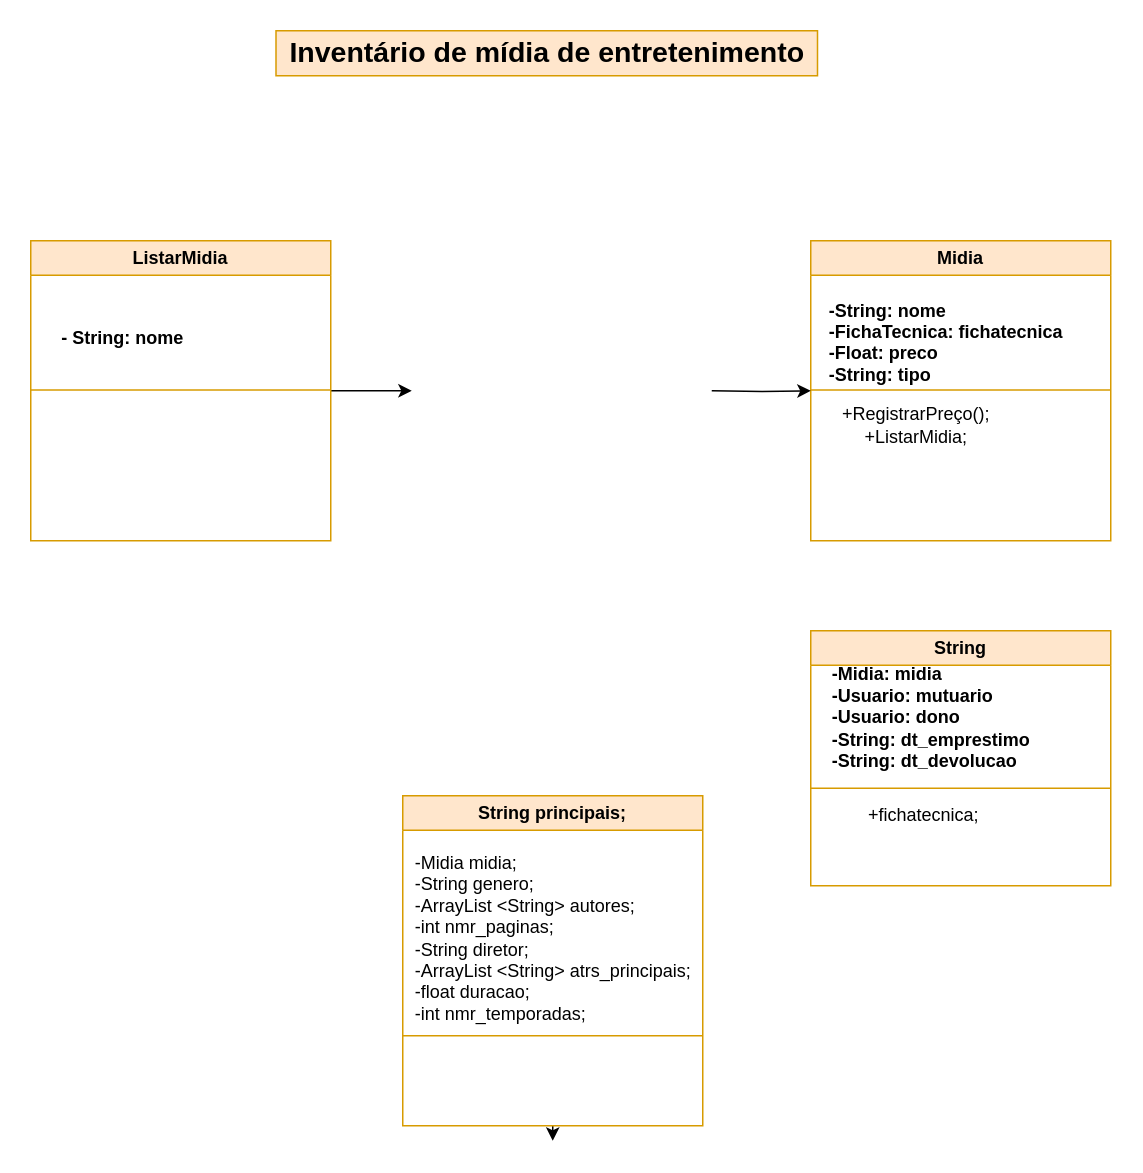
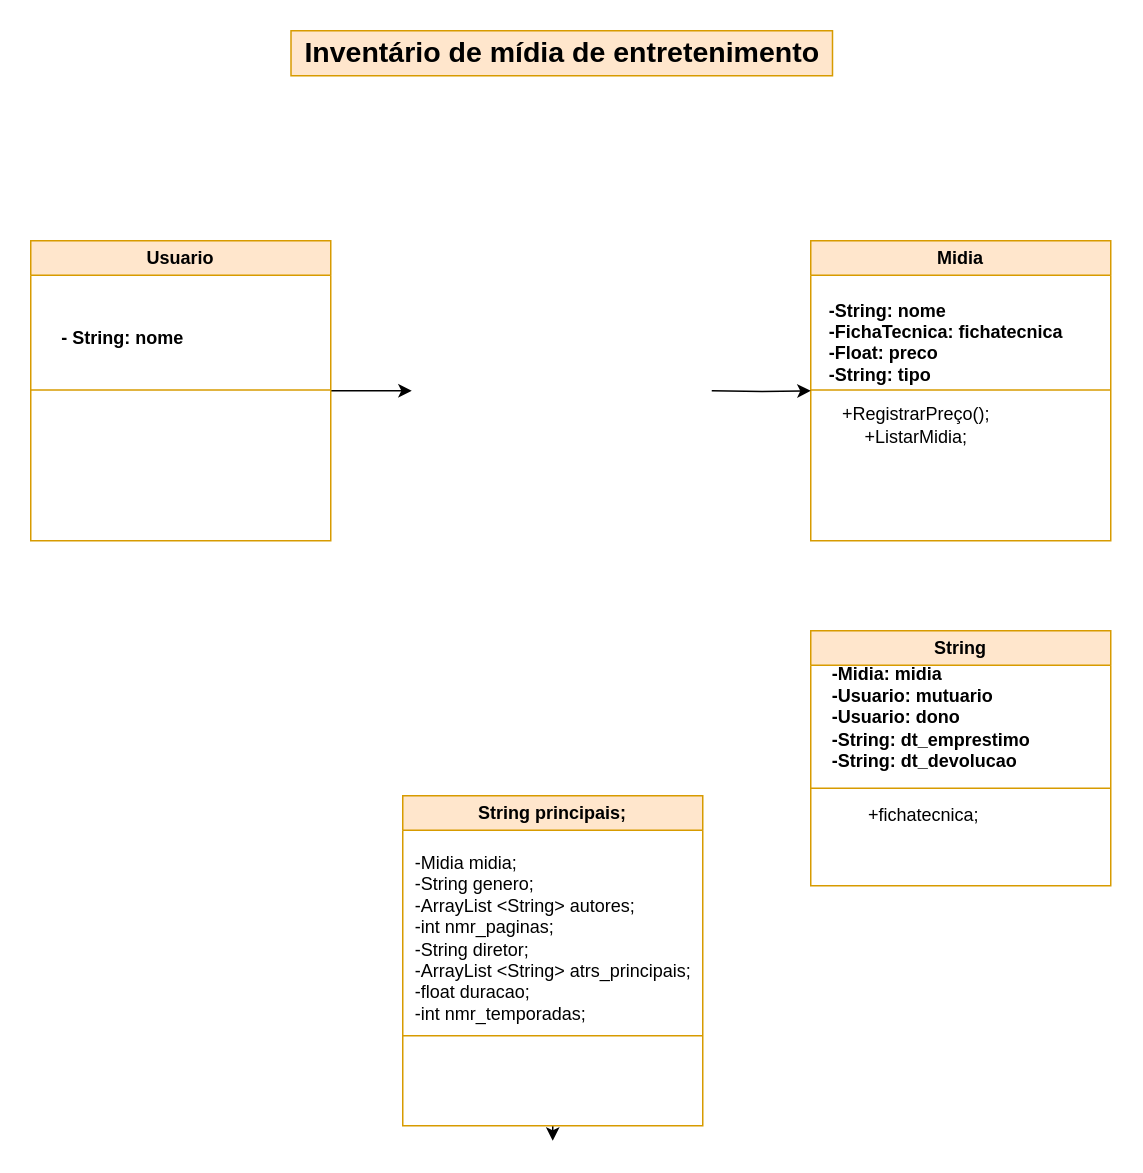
node "Inventário de mídia de entretenimento": moved (547, 53) -> (562, 53)
node "ListarMidia": label "ListarMidia" -> "Usuario"
